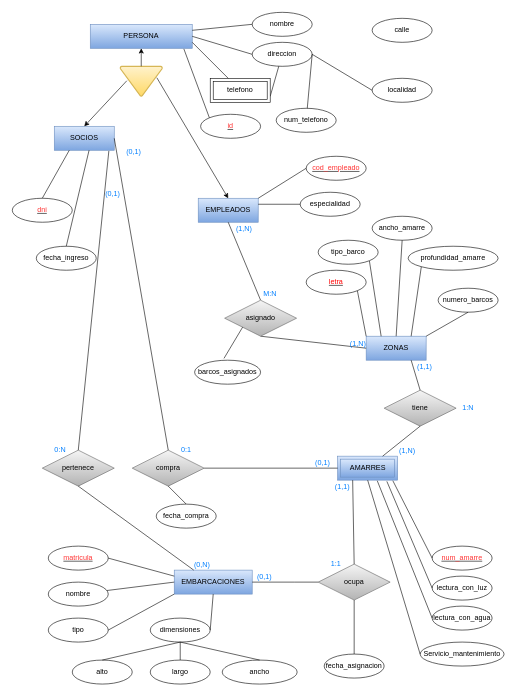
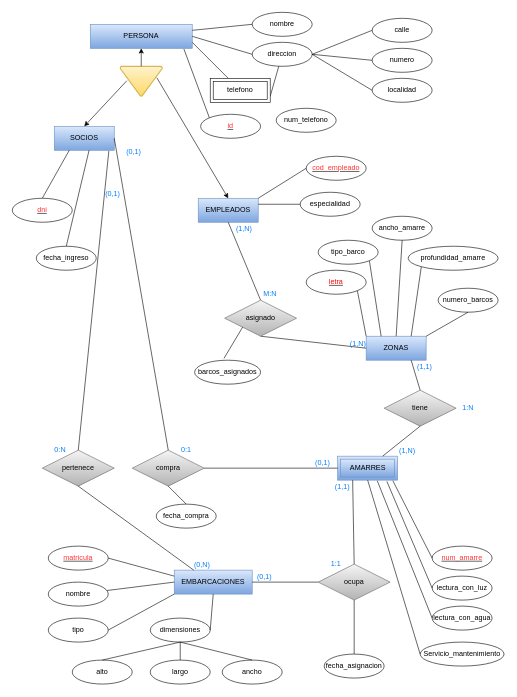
edge "direccion" -- "numero": added
node "numero": added
edge "direccion" -- "num_telefono": now "direccion" -- "calle"
node "ancho": size 75x24 -> 60x24
